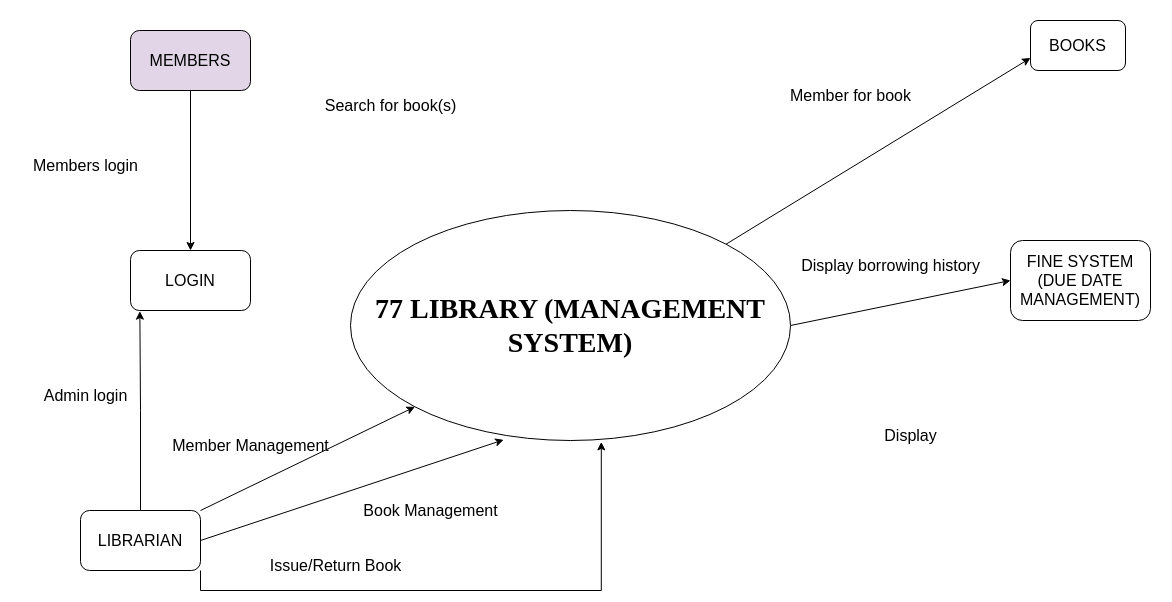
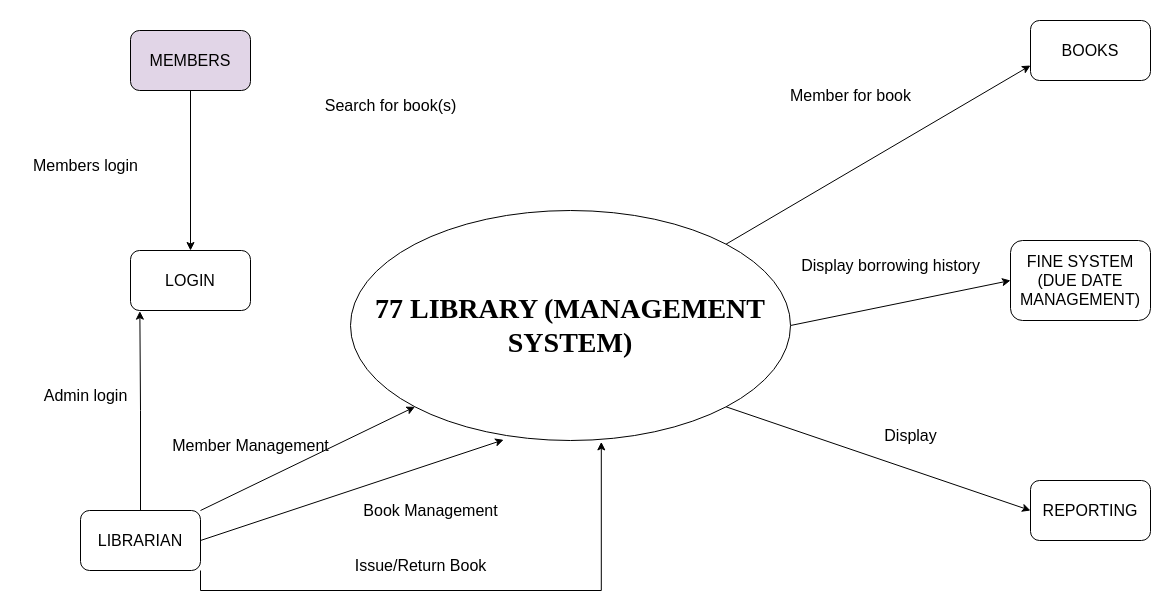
node "BOOKS": size 95x50 -> 120x60
edge "77 LIBRARY (MANAGEMENT SYSTEM)" -> "REPORTING": added
node "REPORTING": added
node "Issue/Return Book": moved (336, 566) -> (421, 566)
